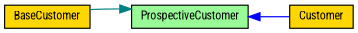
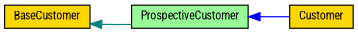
edge "BaseCustomer" -> "ProspectiveCustomer": reversed
